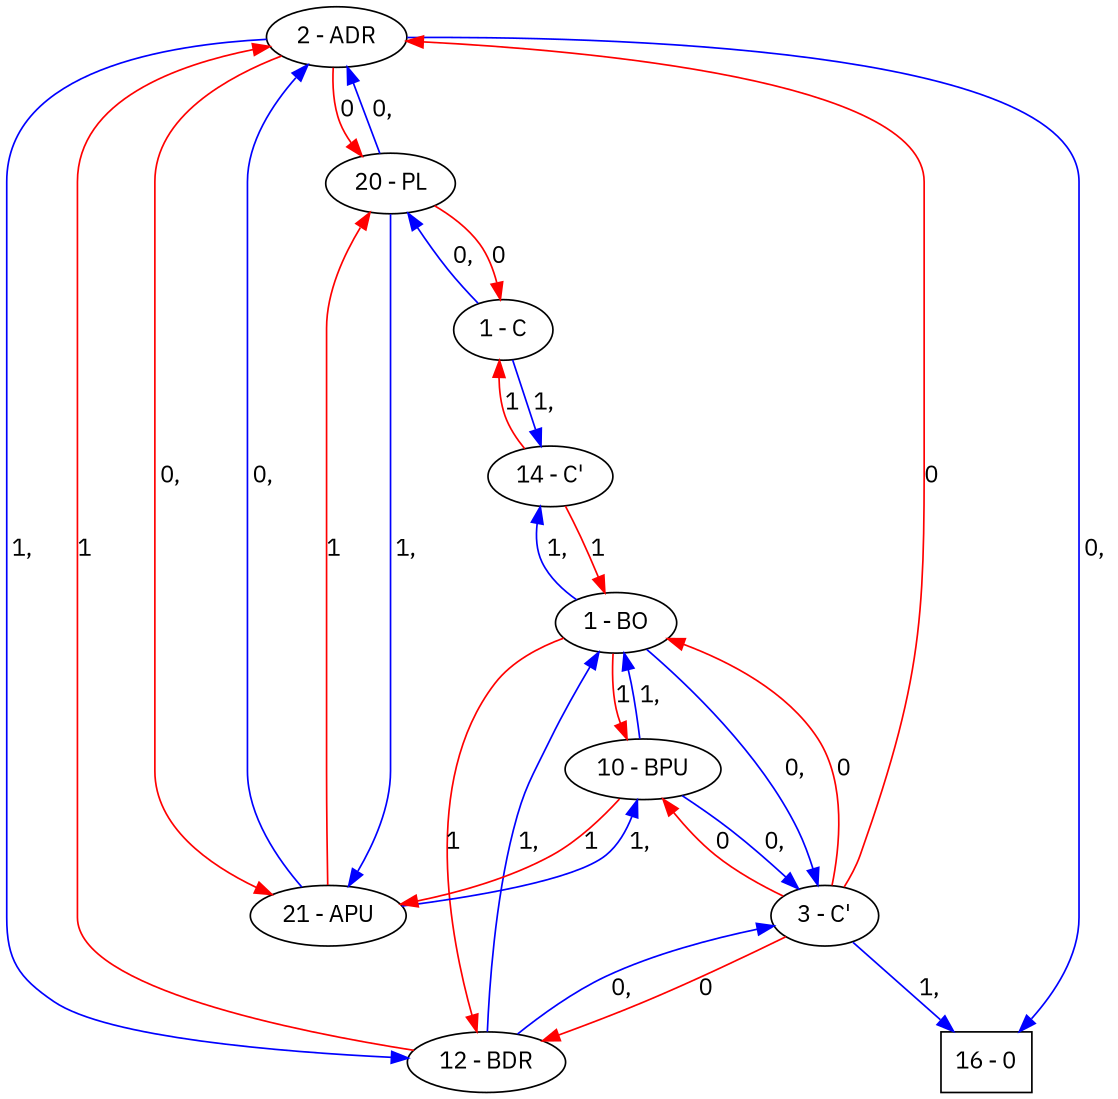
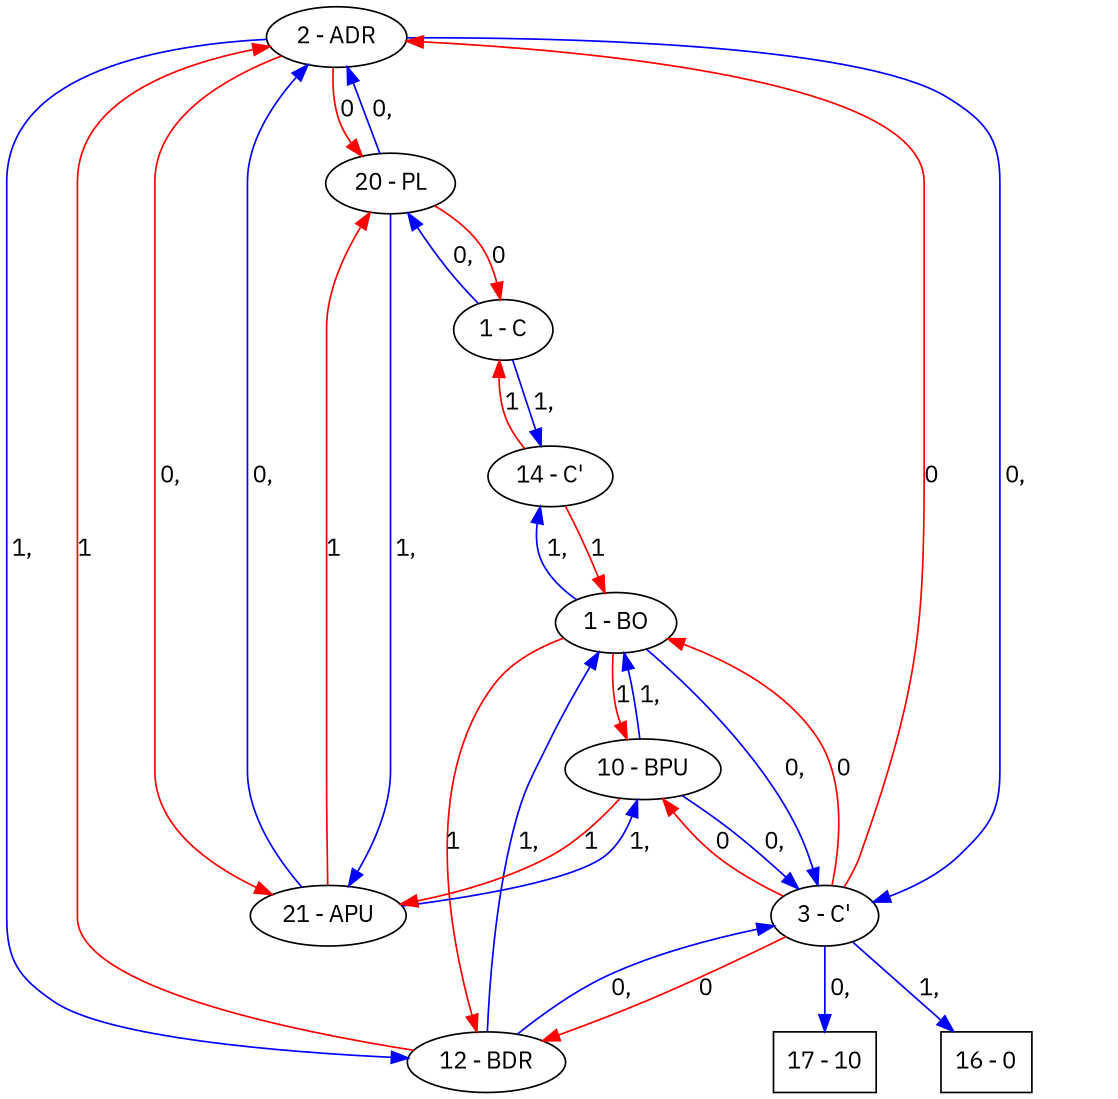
edge "2 - ADR" -> "16 - 0": now "2 - ADR" -> "3 - C'"
node "17 - 10": added
